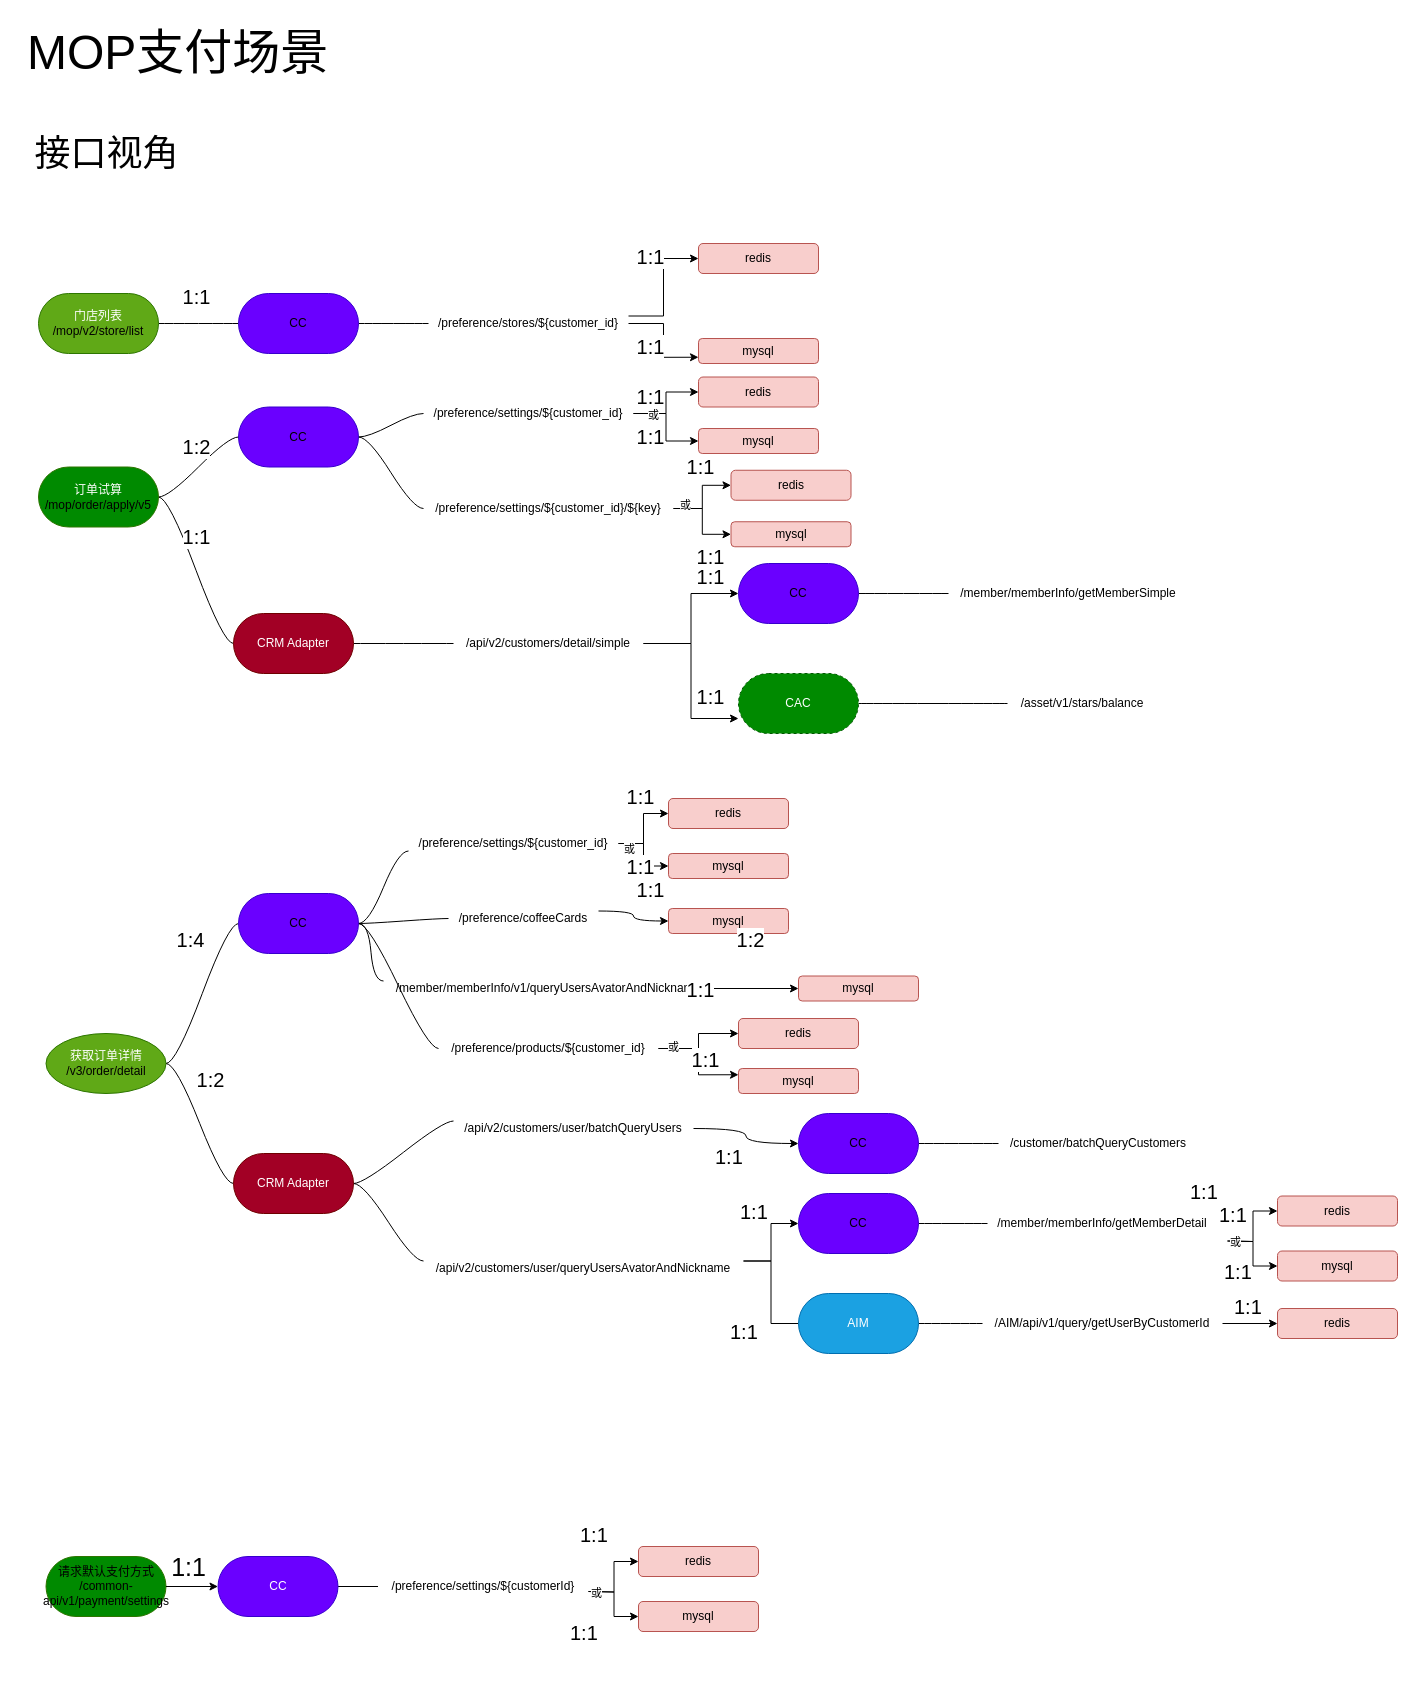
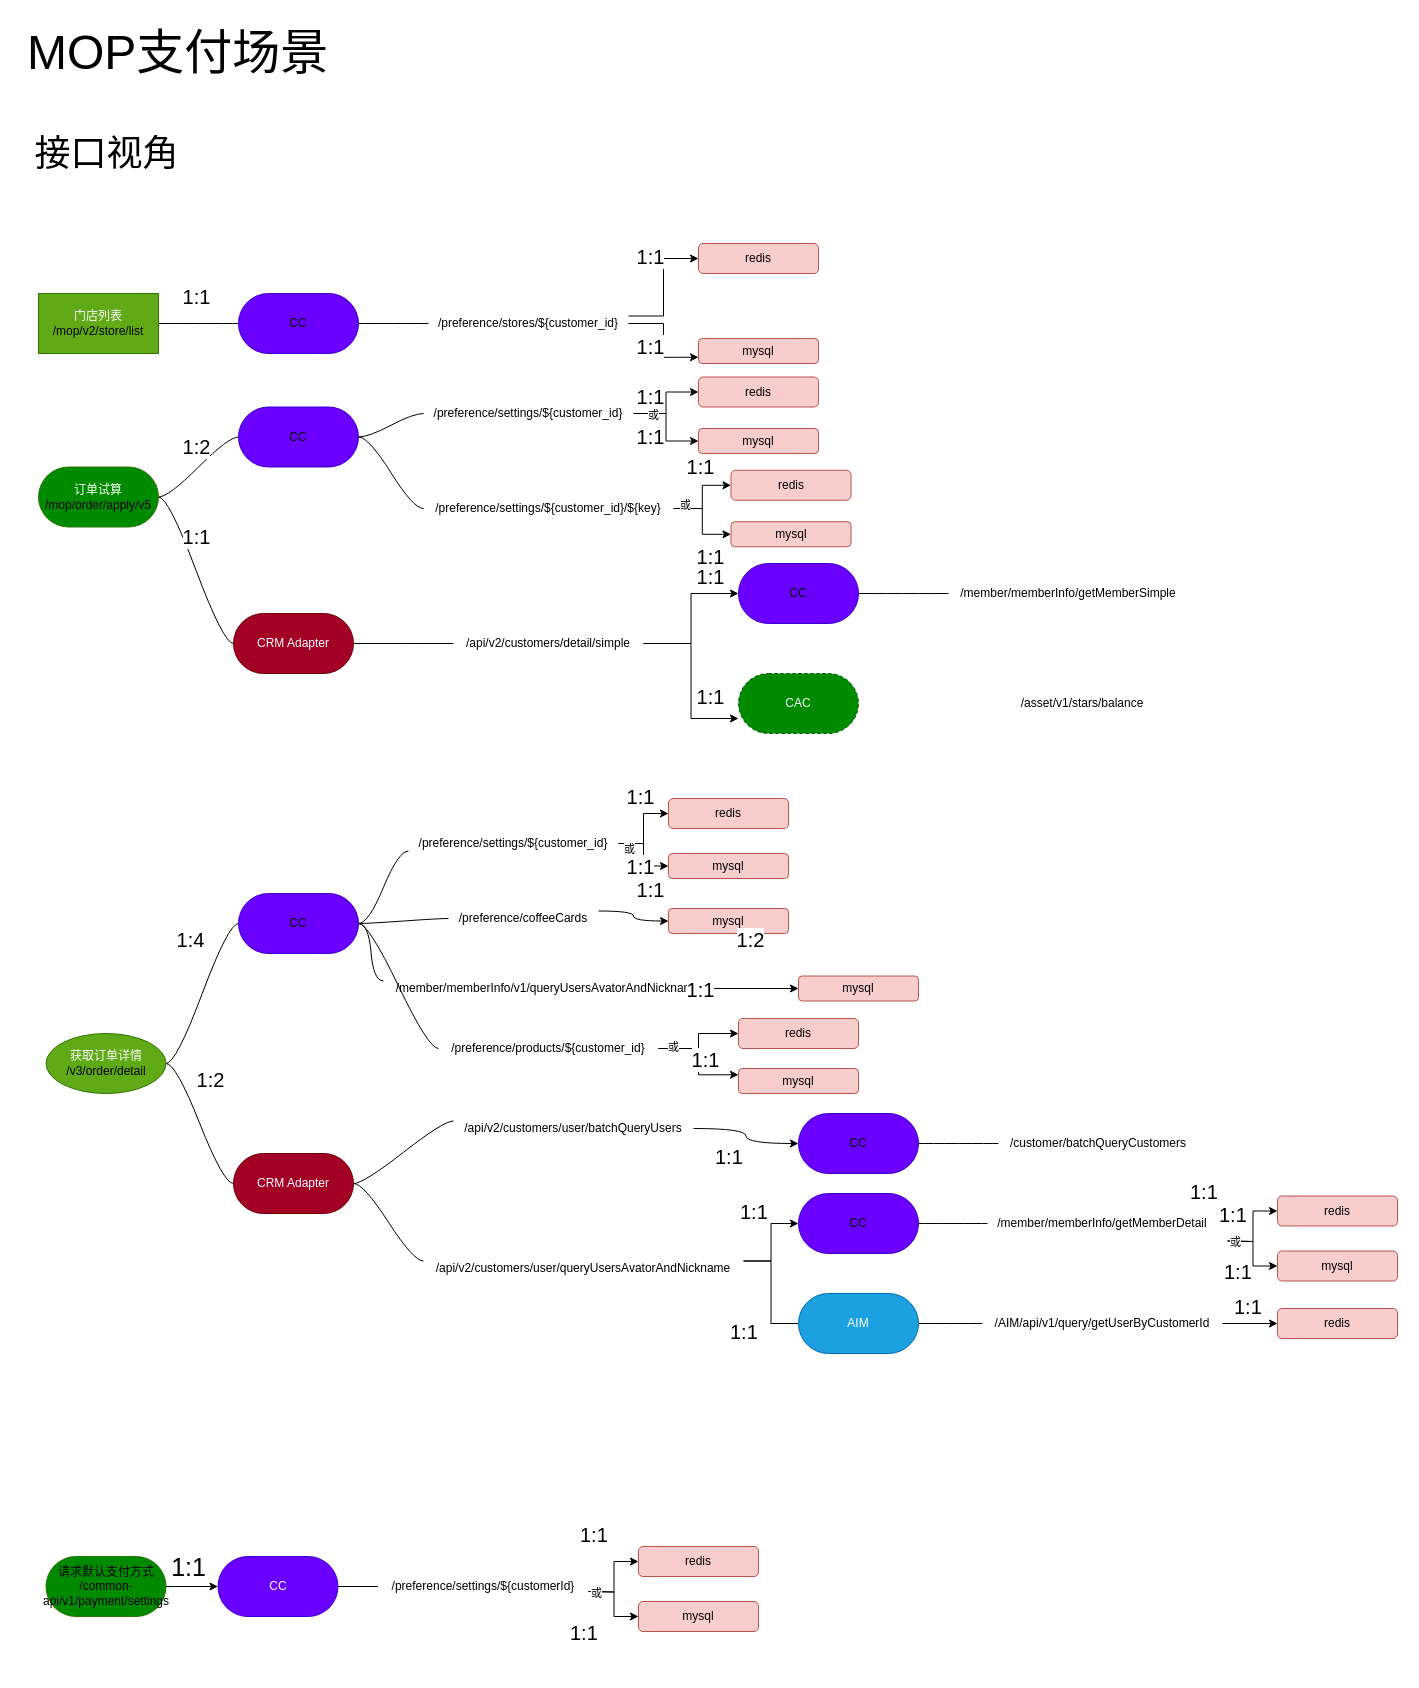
node "门店列表 /mop/v2/store/list": shape rounded rectangle -> rectangle
edge "CAC" -- "/asset/v1/stars/balance": removed
